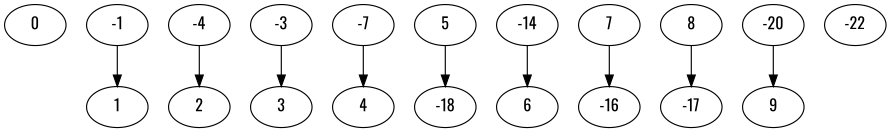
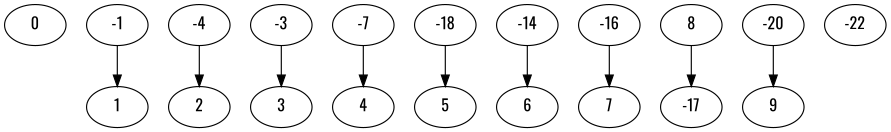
edge "5" -> "-18": reversed
edge "7" -> "-16": reversed
